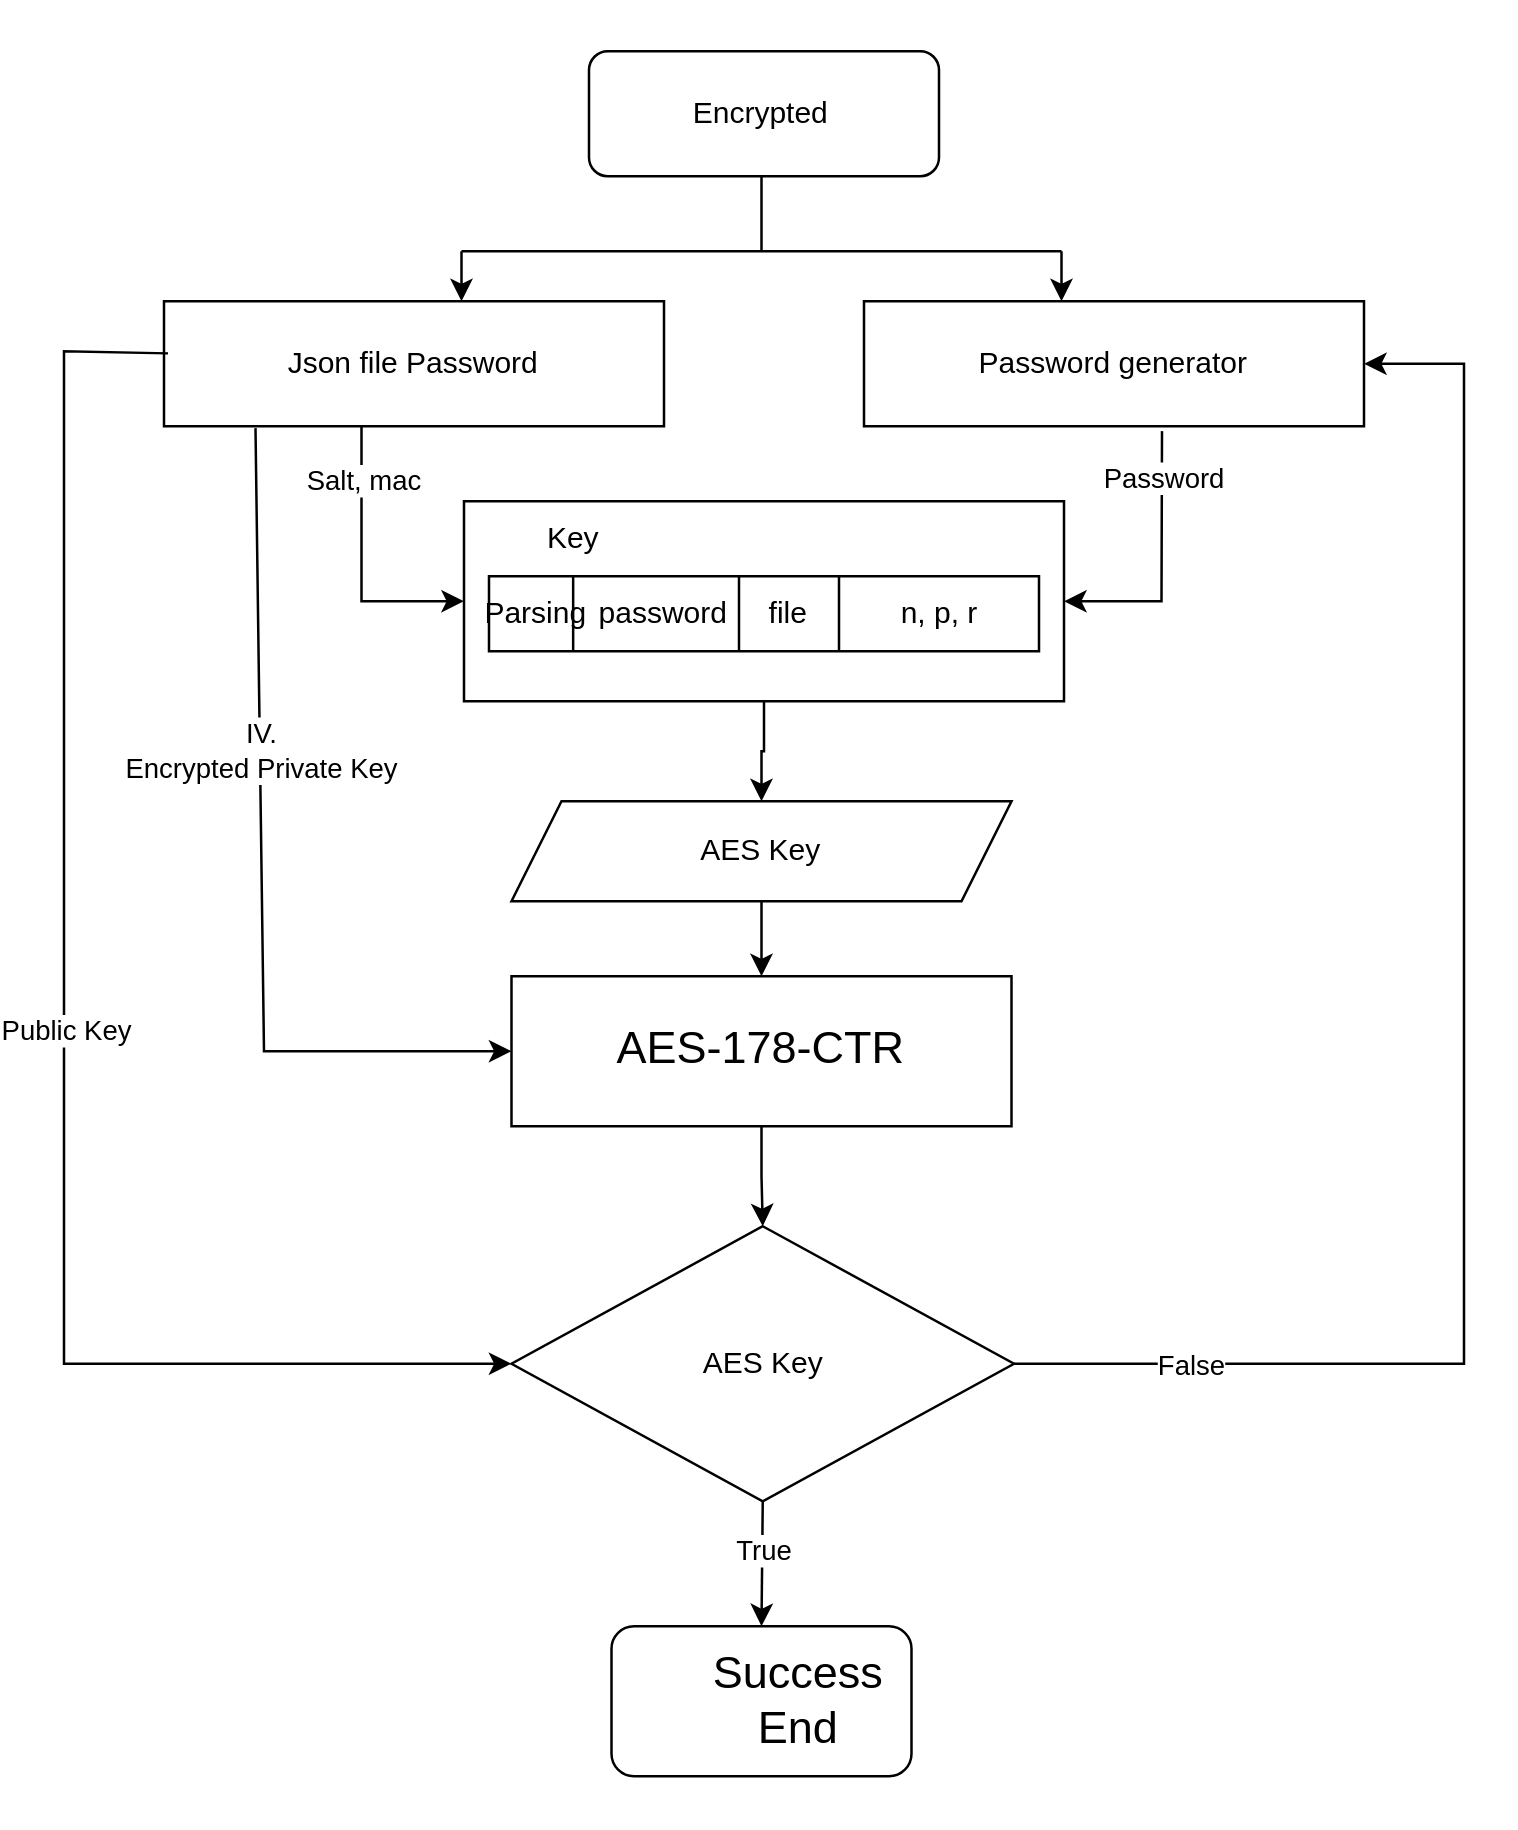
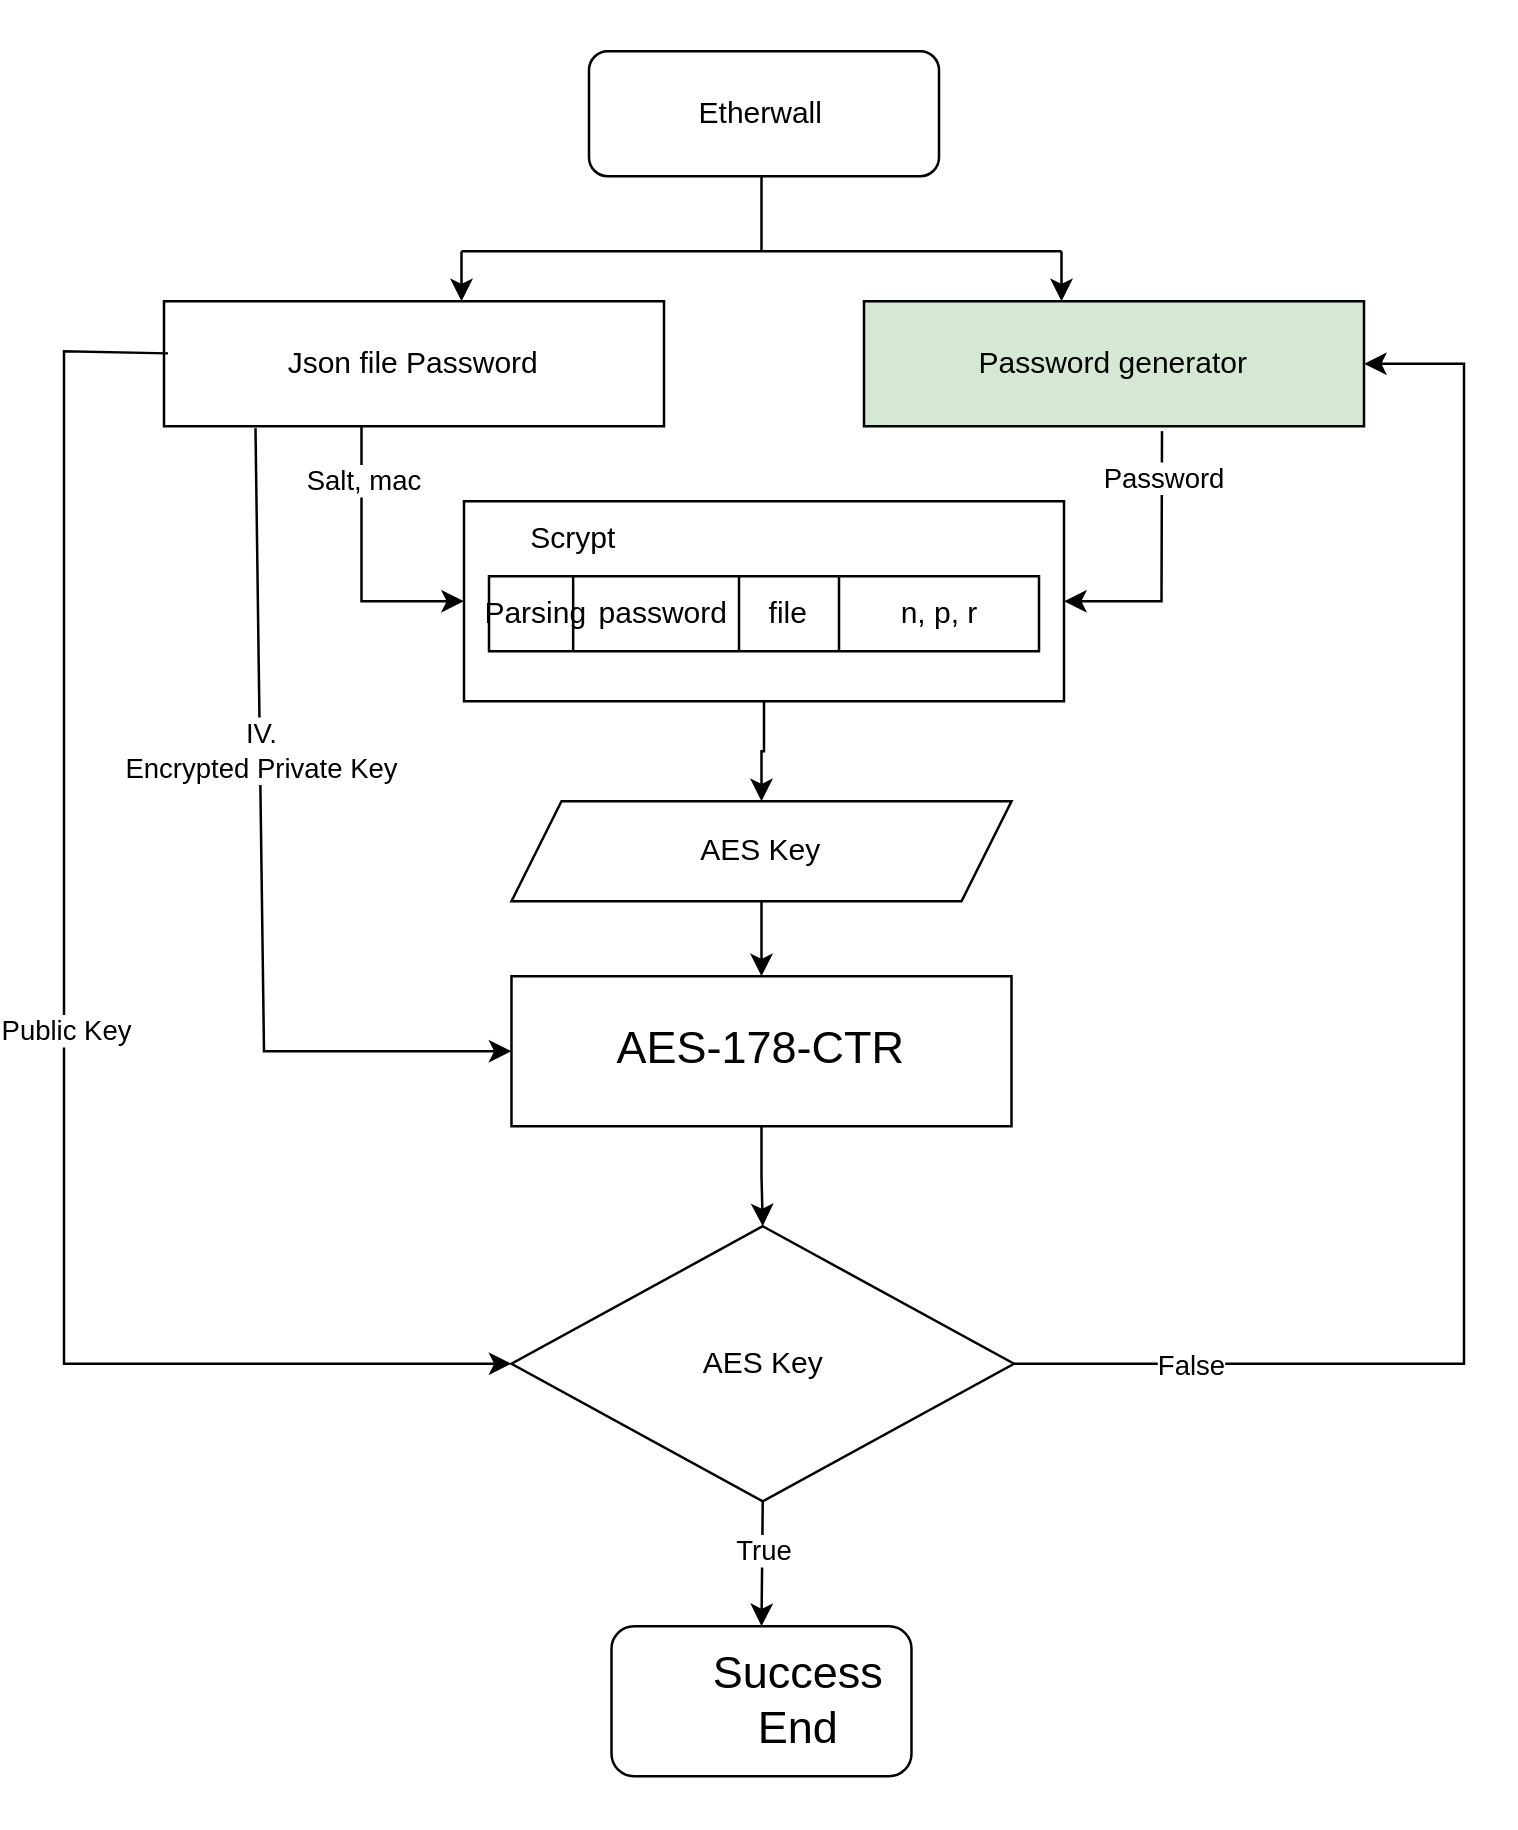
node "Encrypted": label "Encrypted" -> "Etherwall"
node "Password generator": fillcolor #ffffff -> #d5e8d4
node "Key": label "Key" -> "Scrypt"
